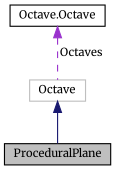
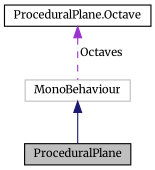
node "Octave.Octave": label "Octave.Octave" -> "ProceduralPlane.Octave"
node "Octave": label "Octave" -> "MonoBehaviour"
